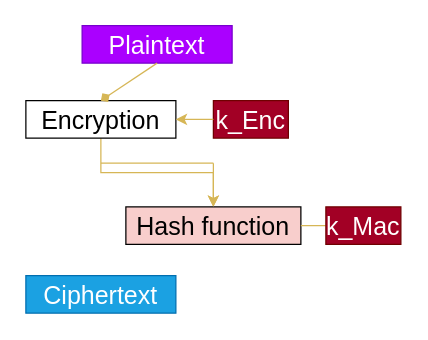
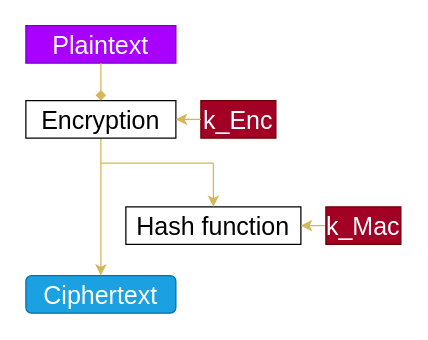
node "Plaintext": moved (157, 44) -> (101, 44)
node "k_Enc": moved (251, 119) -> (238, 119)
edge "Encryption" -> "Hash function": now "Encryption" -> "Ciphertext"
node "Hash function": fillcolor #f8cecc -> #ffffff
edge "Hash function" -- "k_Mac": arrowhead none -> classic
node "Ciphertext": shape rectangle -> rounded rectangle
